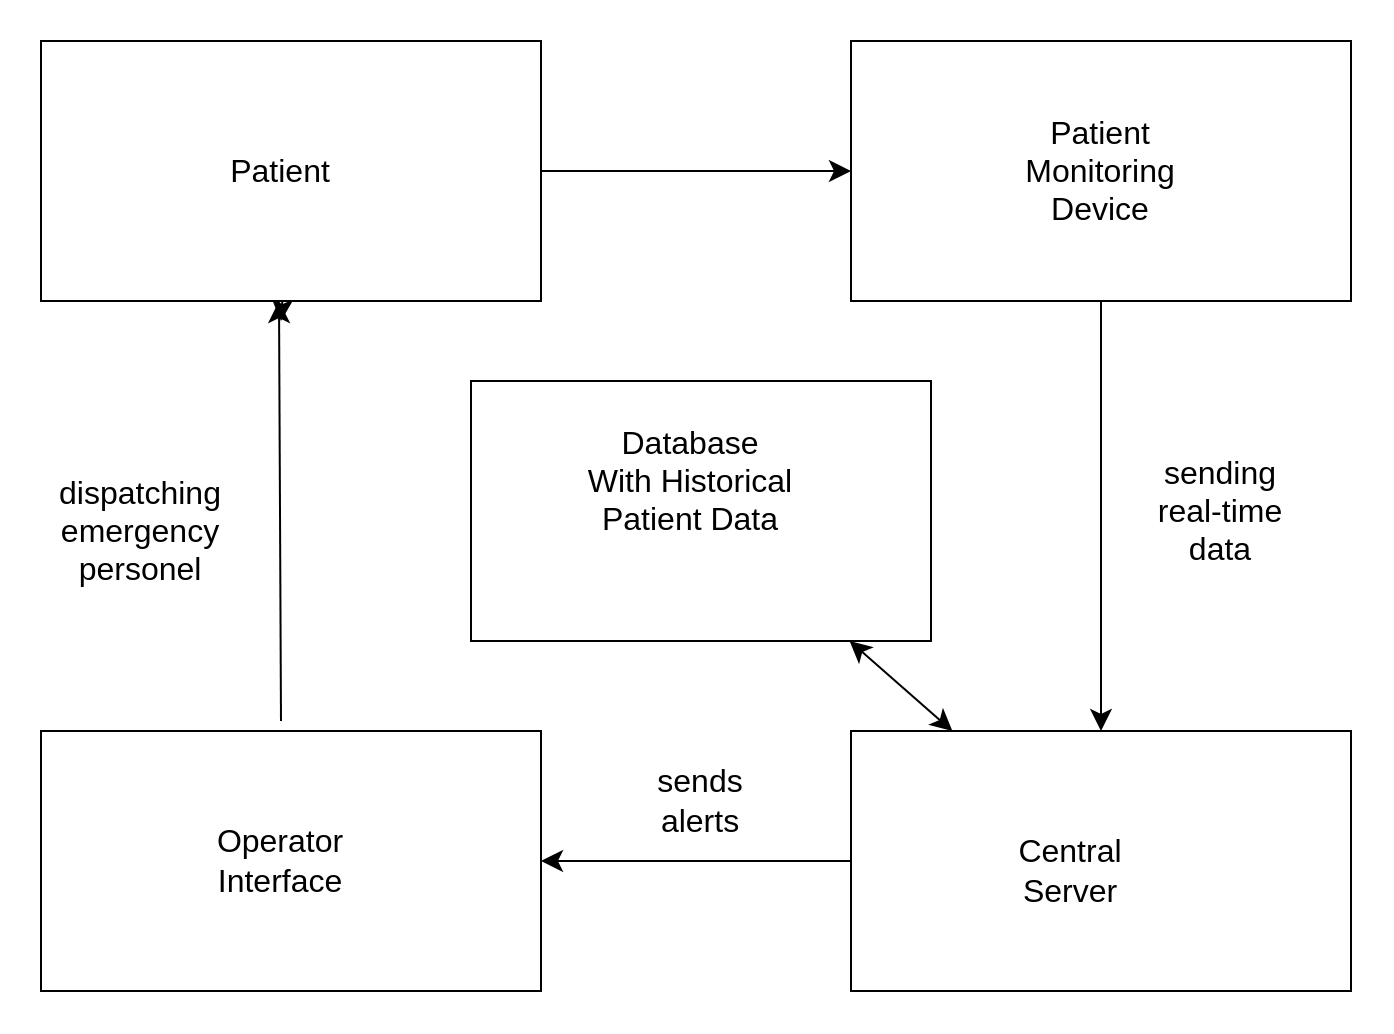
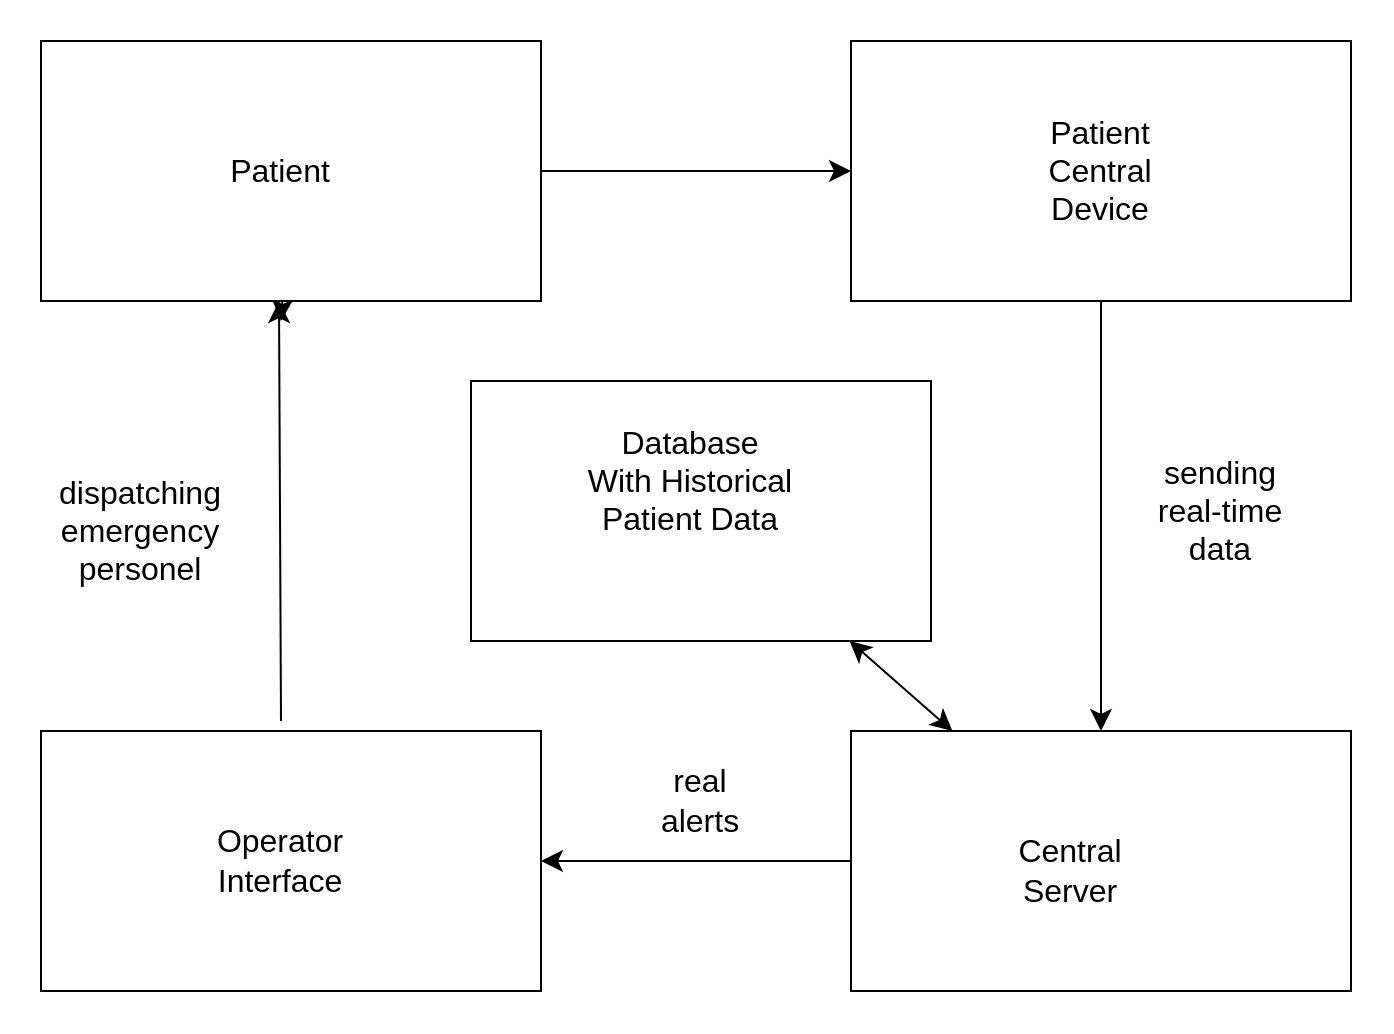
node "Patient Monitoring Device": label "Patient Monitoring Device" -> "Patient Central Device"
node "sends alerts": label "sends alerts" -> "real alerts"
